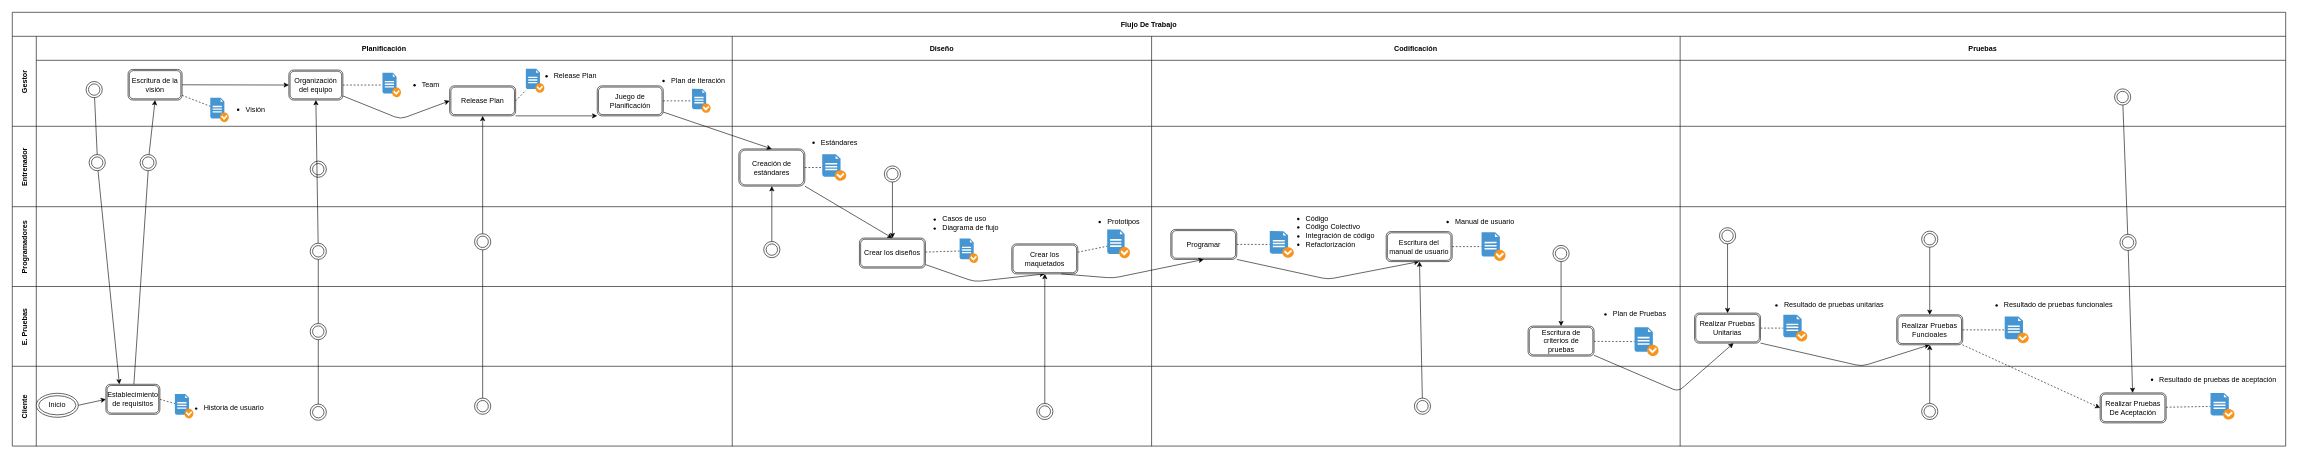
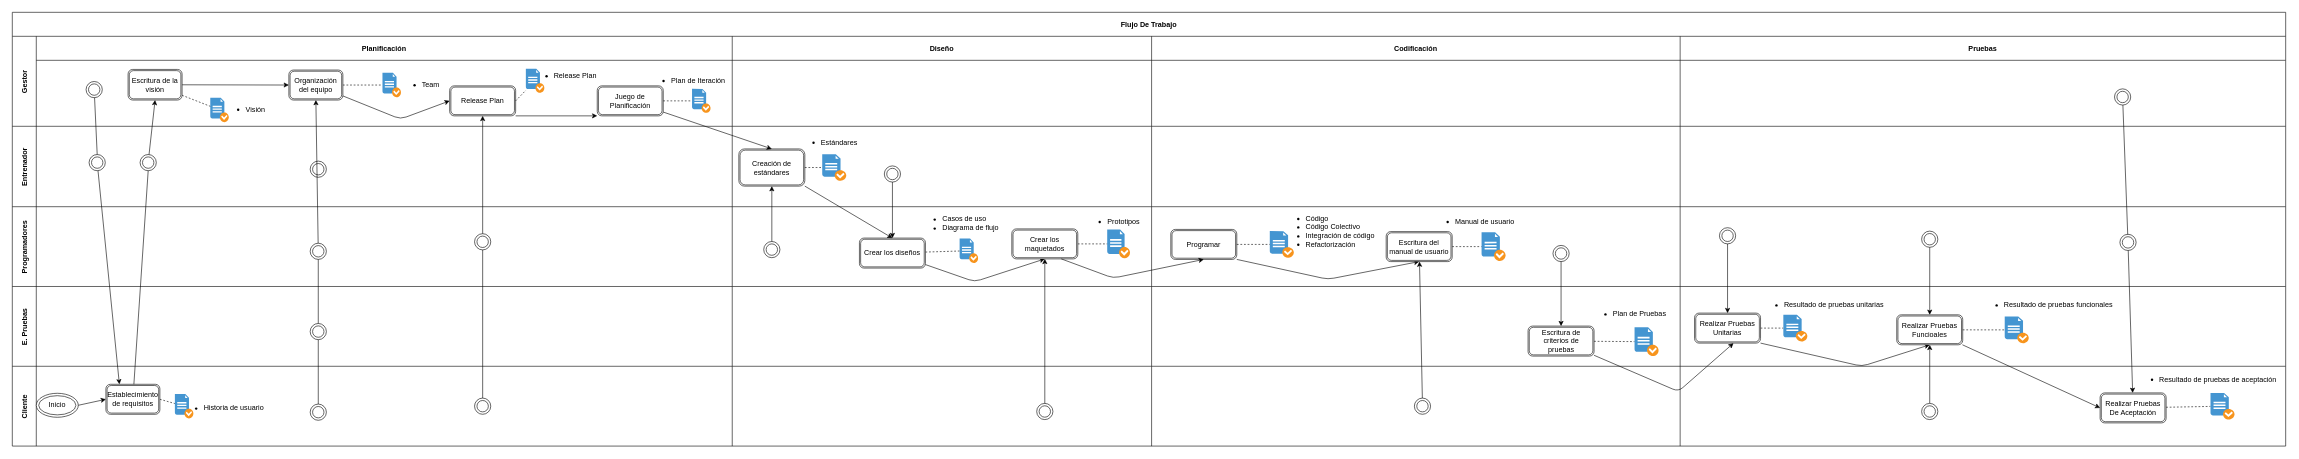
node "Crear los maquetados": moved (1045, 259) -> (1045, 244)
edge "Realizar Pruebas Funcioales" -> "Realizar Pruebas De Aceptación": style dashed -> solid
